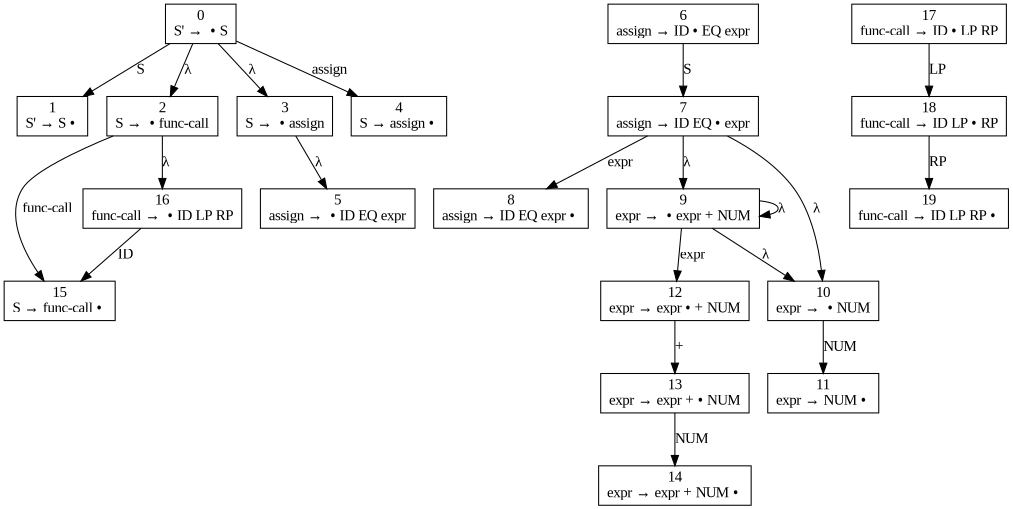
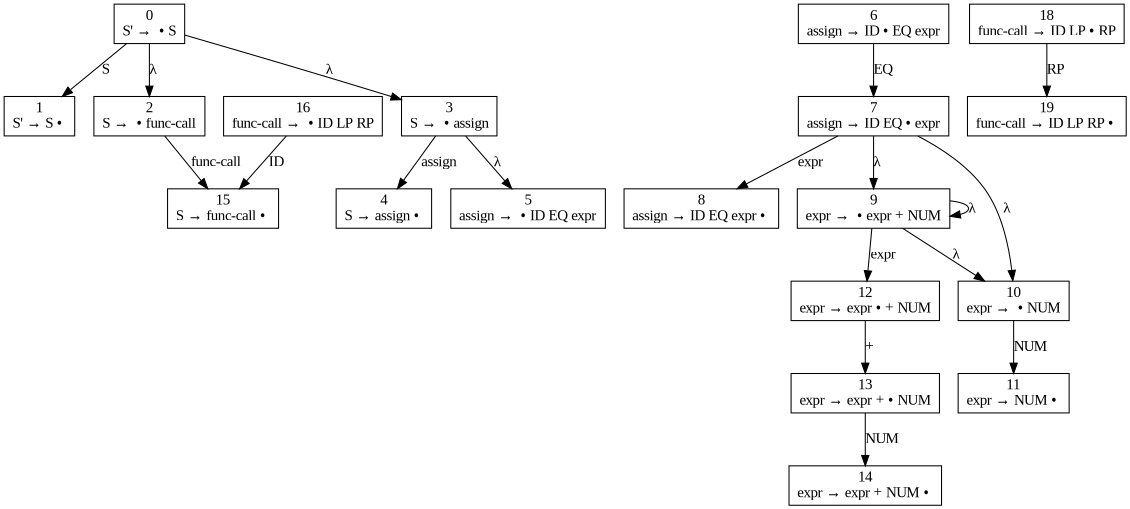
node "17": removed
edge "0" -> "4": now "3" -> "4"
edge "6" -> "7": label "S" -> "EQ"
edge "2" -> "16": removed, label "λ"
